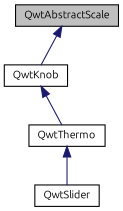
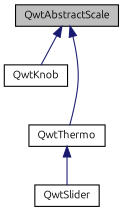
edge "QwtThermo" -> "QwtKnob": now "QwtThermo" -> "QwtAbstractScale"
